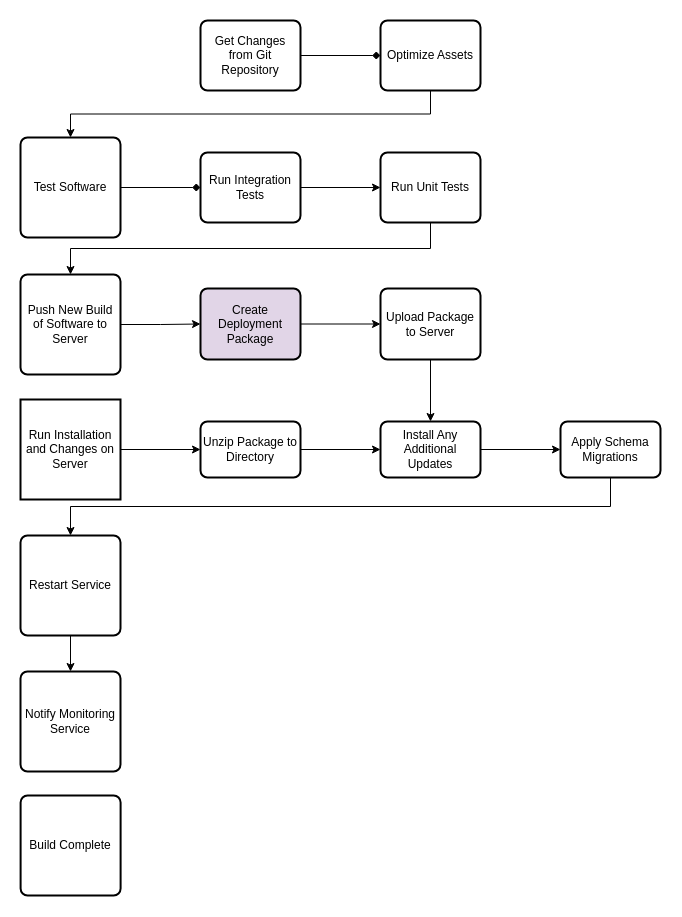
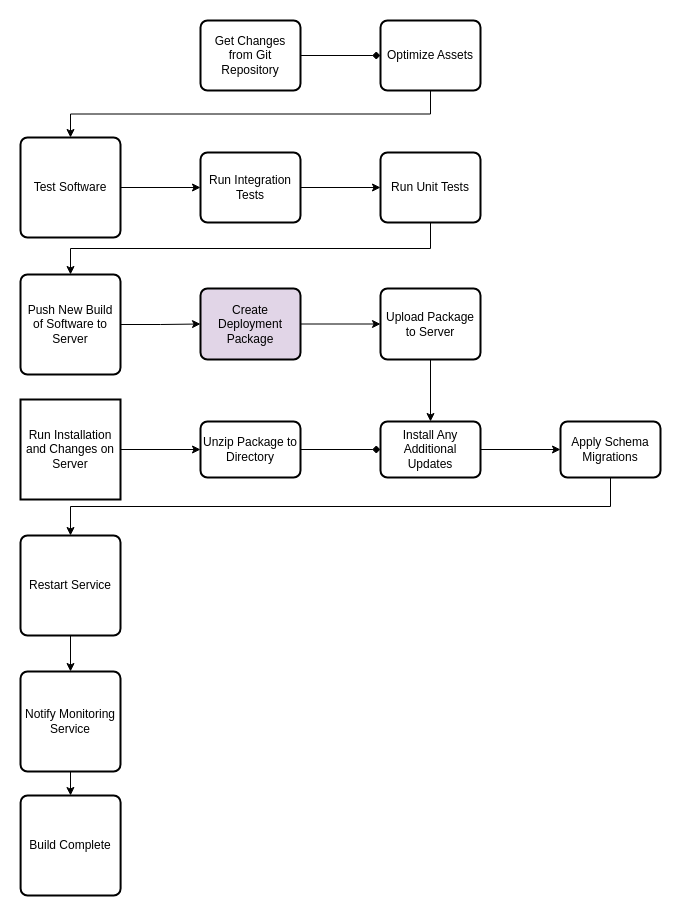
edge "Test Software" -> "Run Integration Tests": arrowhead diamond -> classic
edge "Unzip Package to Directory" -> "Install Any Additional Updates": arrowhead classic -> diamond
edge "Notify Monitoring Service" -> "Build Complete": added
